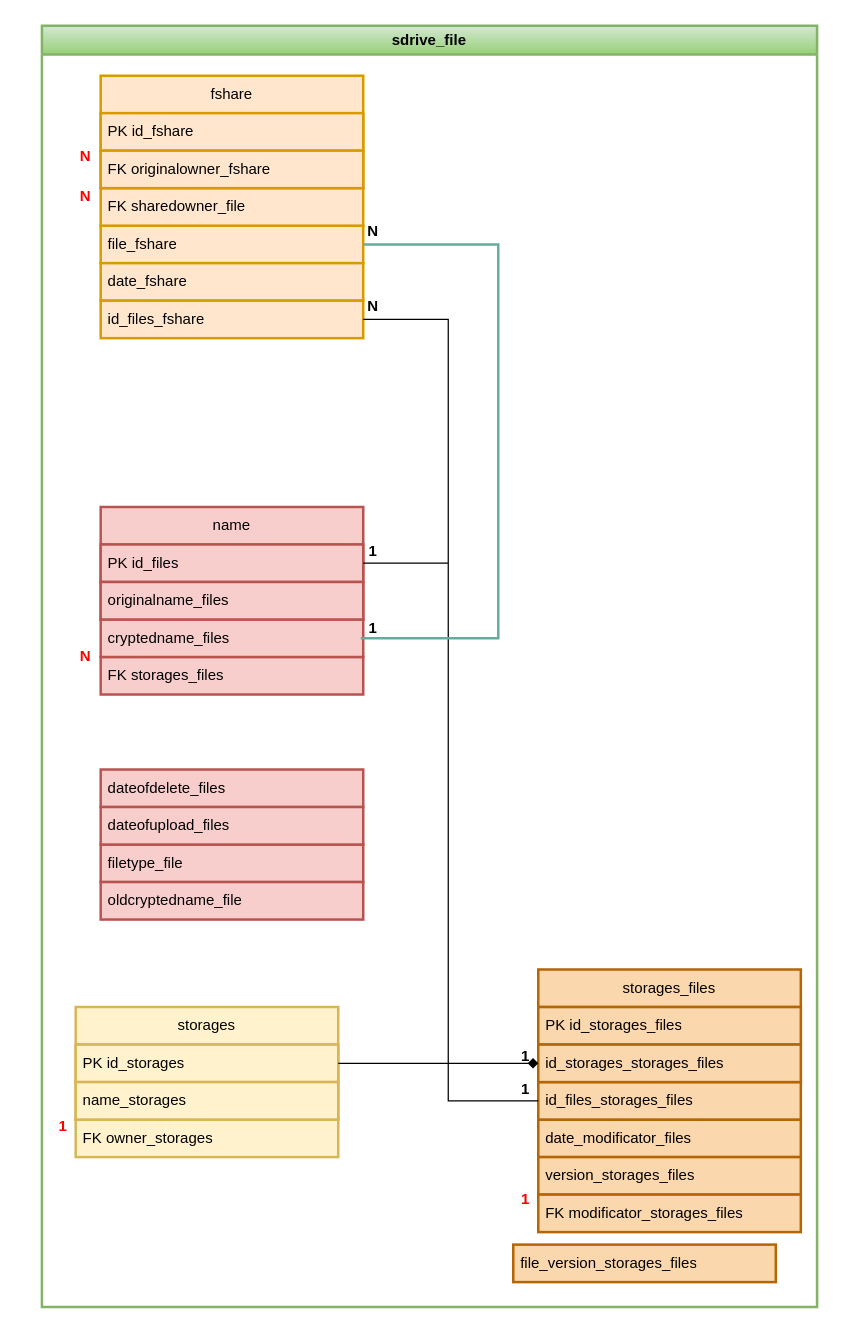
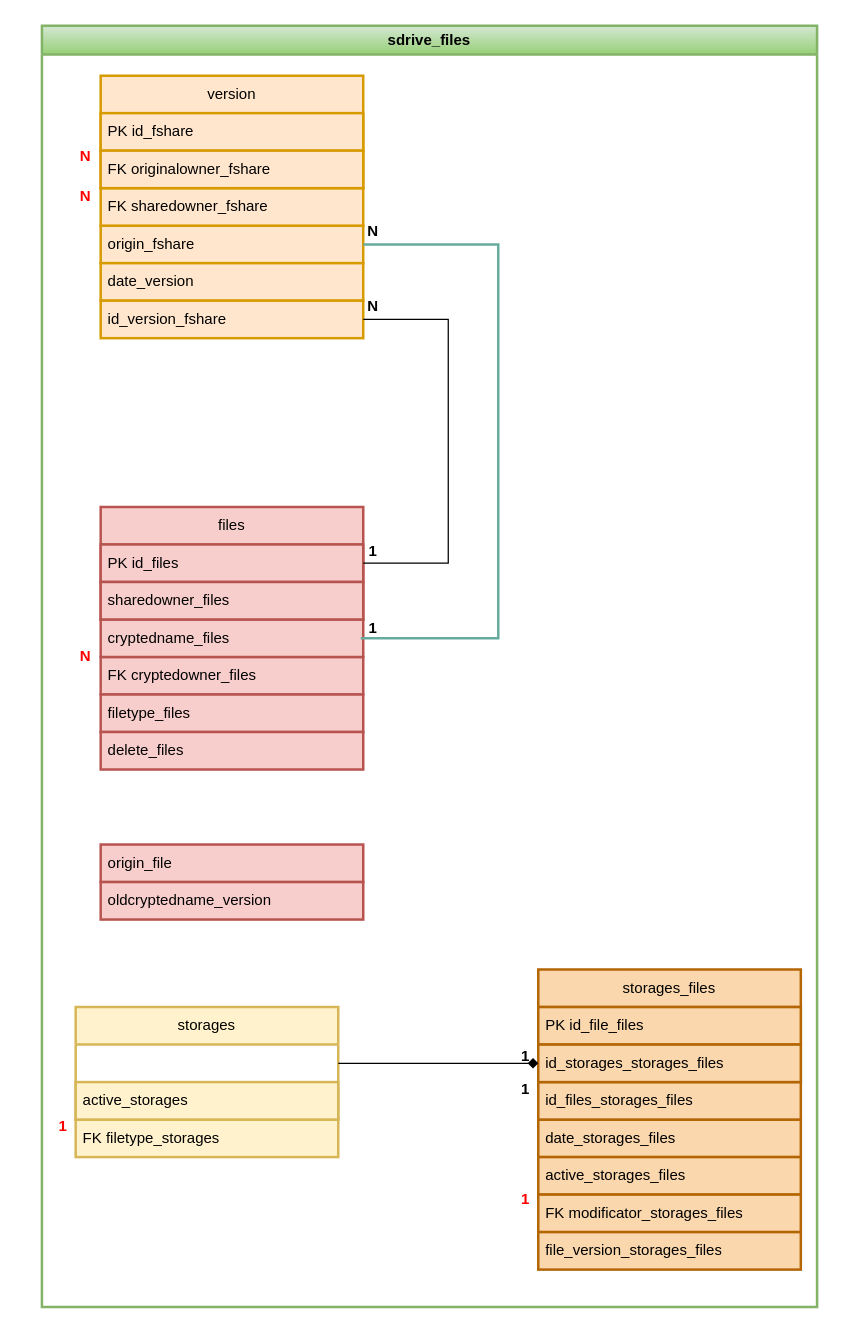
node "sdrive_file": label "sdrive_file" -> "sdrive_files"
node "fshare": label "fshare" -> "version"
node "FK sharedowner_file": label "FK sharedowner_file" -> "FK sharedowner_fshare"
node "file_fshare": label "file_fshare" -> "origin_fshare"
node "date_fshare": label "date_fshare" -> "date_version"
node "id_files_fshare": label "id_files_fshare" -> "id_version_fshare"
node "name": label "name" -> "files"
node "originalname_files": label "originalname_files" -> "sharedowner_files"
node "FK storages_files": label "FK storages_files" -> "FK cryptedowner_files"
node "filetype_files": added
node "delete_files": added
node "dateofdelete_files": removed
node "dateofupload_files": removed
edge "cryptedname_files" -- "id_files_storages_files": removed
node "filetype_file": label "filetype_file" -> "origin_file"
node "oldcryptedname_file": label "oldcryptedname_file" -> "oldcryptedname_version"
node "PK id_storages_files": label "PK id_storages_files" -> "PK id_file_files"
node "PK id_storages": removed
node "name_storages": label "name_storages" -> "active_storages"
node "FK owner_storages": label "FK owner_storages" -> "FK filetype_storages"
node "date_modificator_files": label "date_modificator_files" -> "date_storages_files"
node "version_storages_files": label "version_storages_files" -> "active_storages_files"
node "file_version_storages_files": moved (644, 1263) -> (669, 1251)
